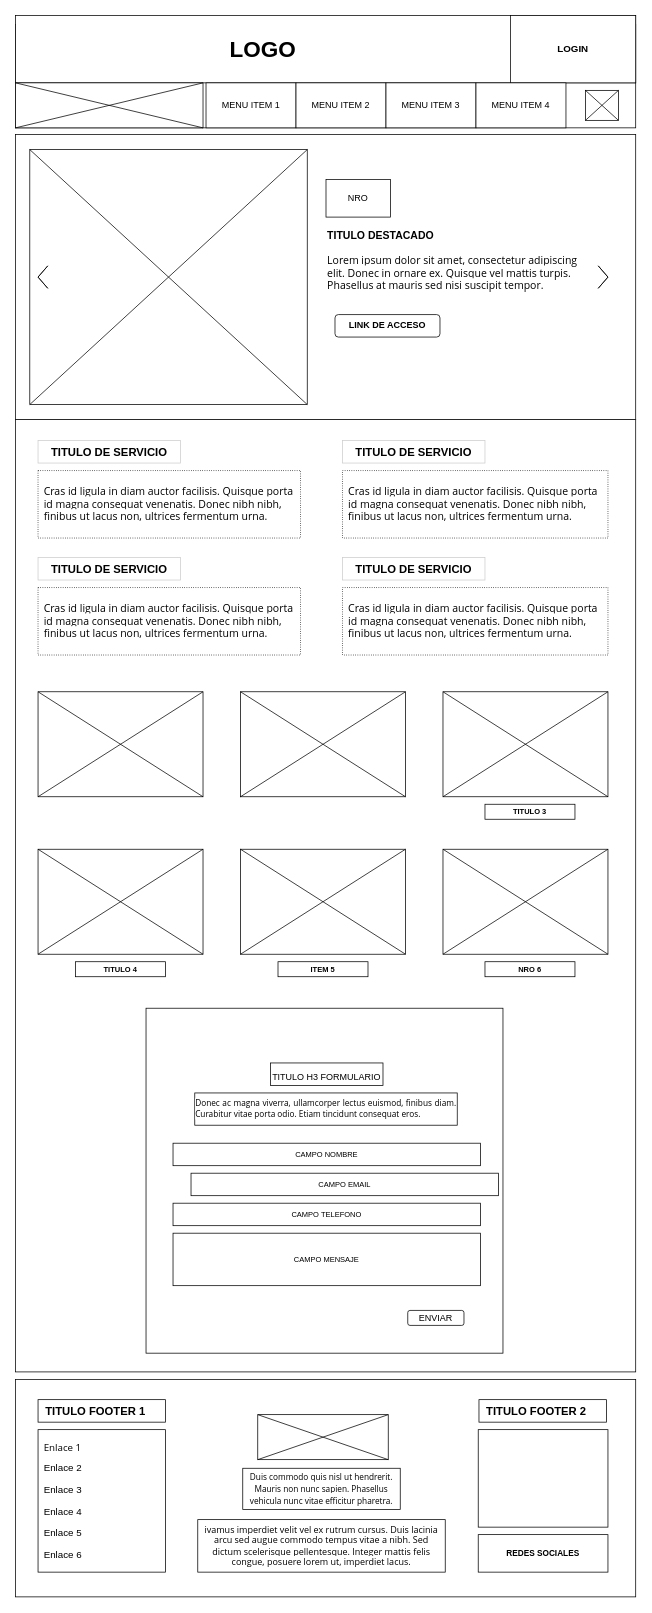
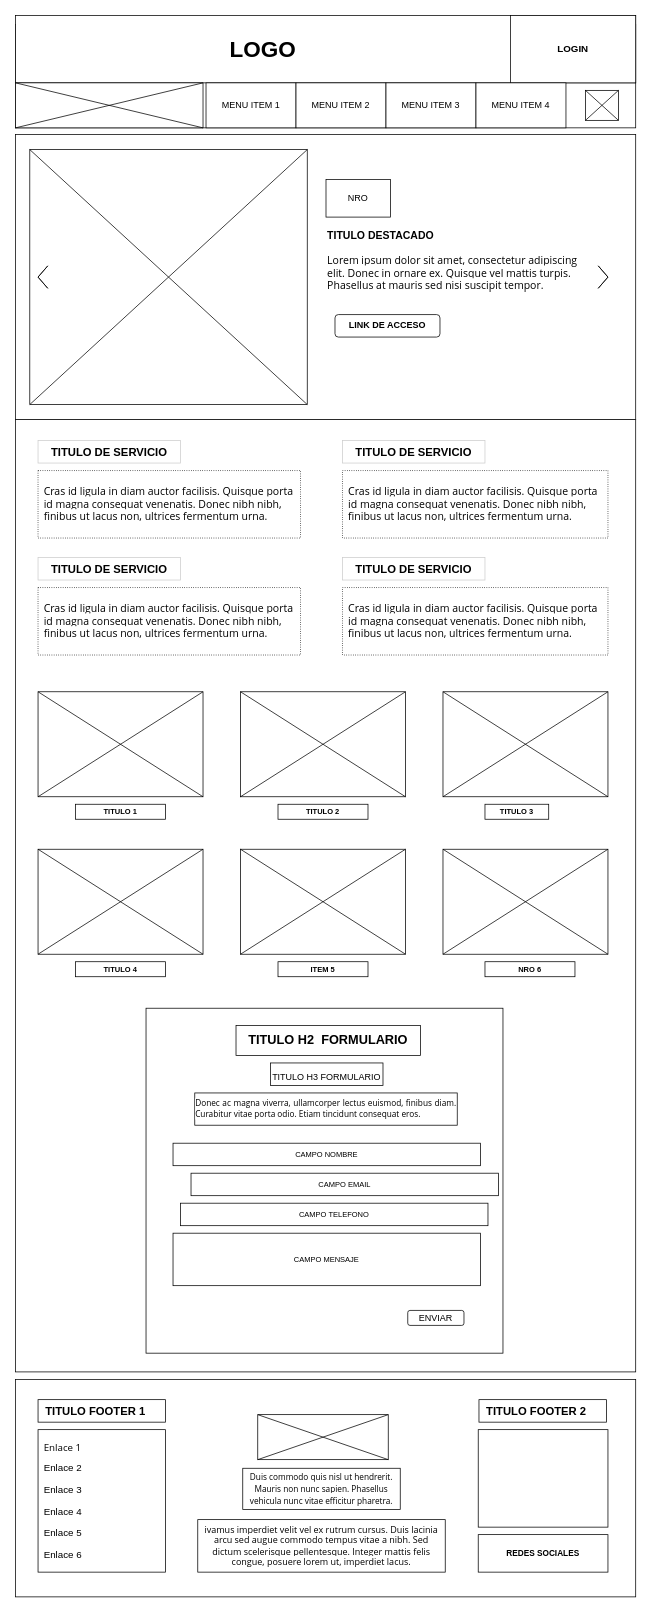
node "TITULO 1": added
node "TITULO 2": added
node "TITULO 3": size 90x15 -> 64x15
node "TITULO H2 FORMULARIO": added
node "CAMPO TELEFONO": moved (327, 1215) -> (334, 1215)
